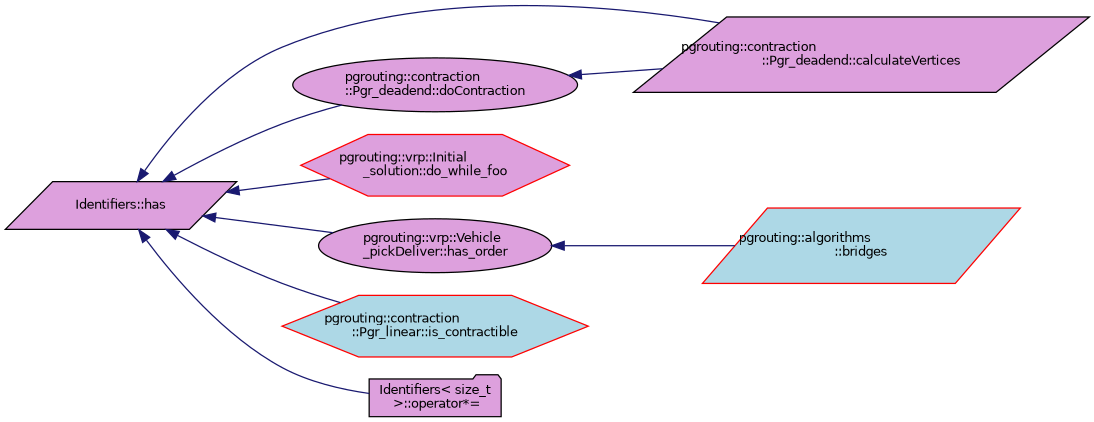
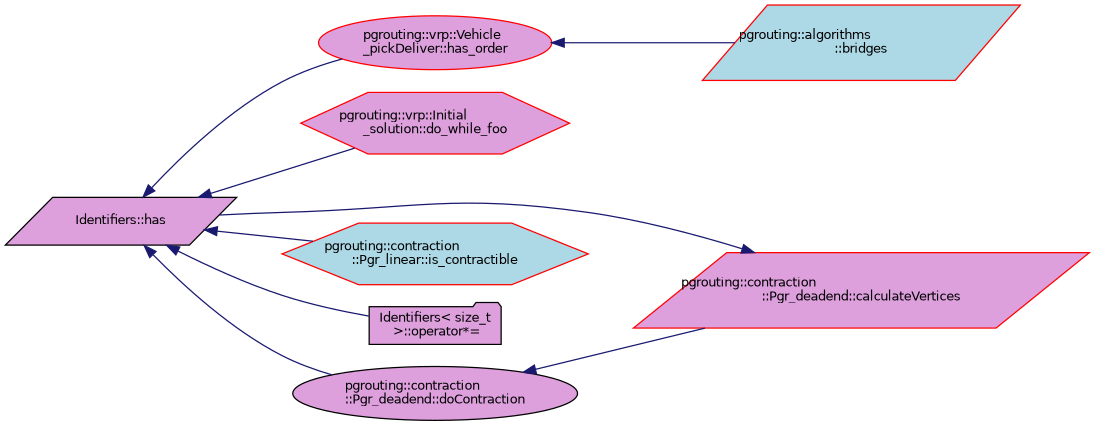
edge "pgrouting::contraction ::Pgr_deadend::calculateVertices" -> "Identifiers::has": reversed
node "pgrouting::contraction ::Pgr_deadend::calculateVertices": color black -> red
node "pgrouting::vrp::Vehicle _pickDeliver::has_order": color black -> red
